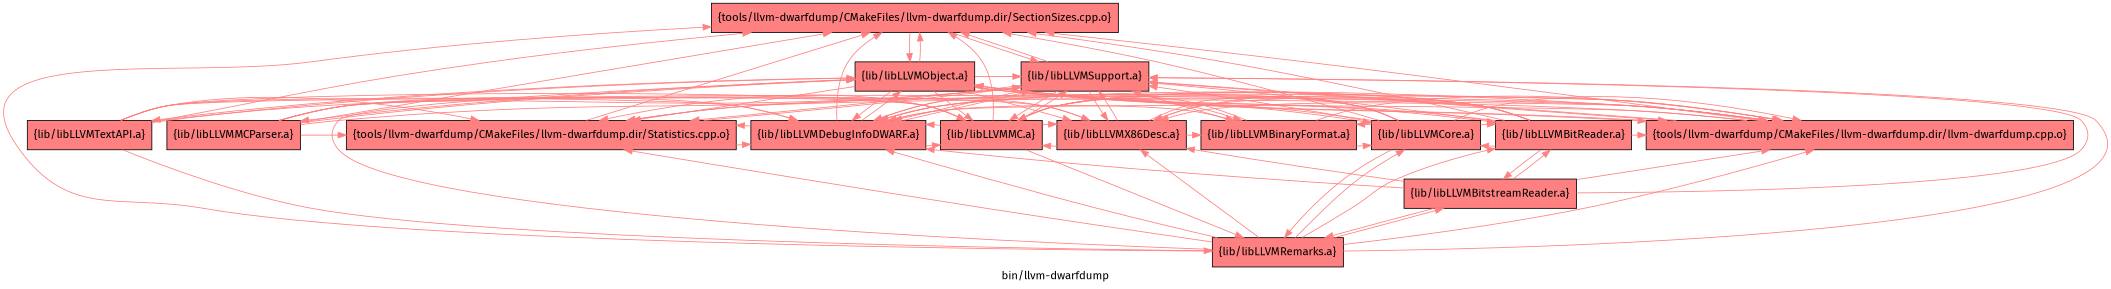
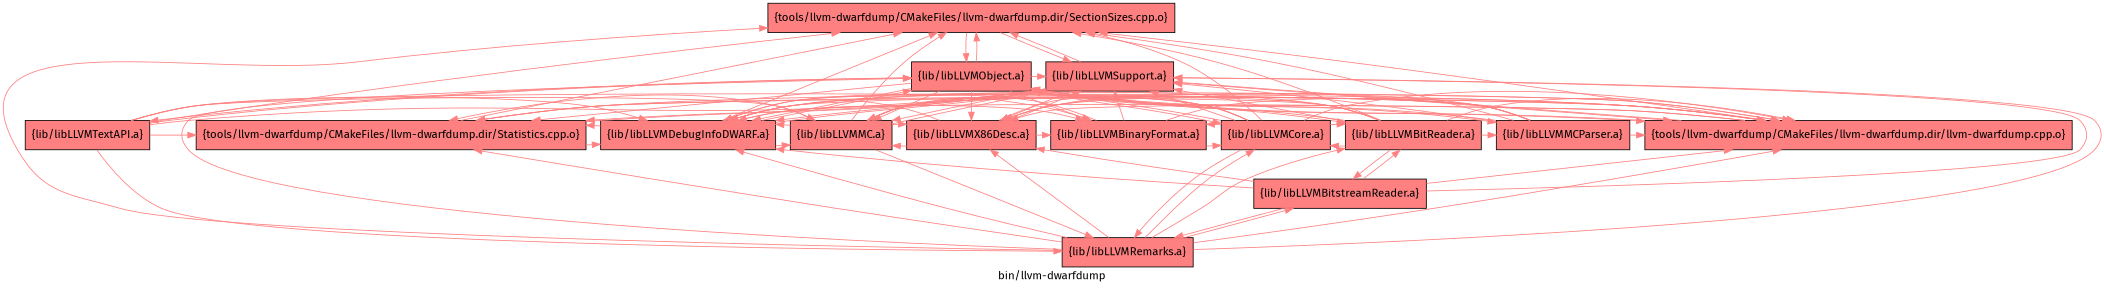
edge "{lib/libLLVMBitReader.a}" -> "{lib/libLLVMMC.a}": now "{lib/libLLVMBitReader.a}" -> "{lib/libLLVMMCParser.a}"
edge "{lib/libLLVMObject.a}" -> "{lib/libLLVMBinaryFormat.a}": added
